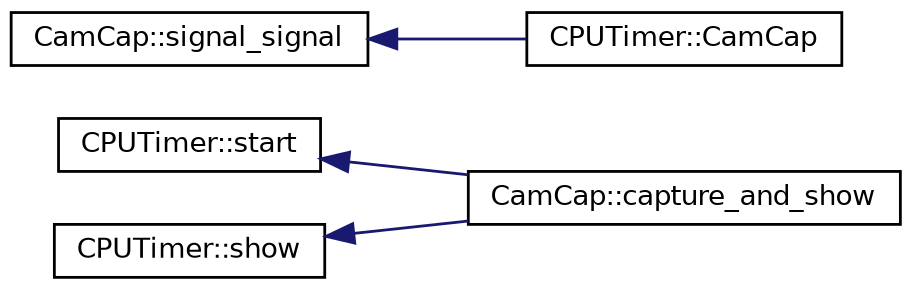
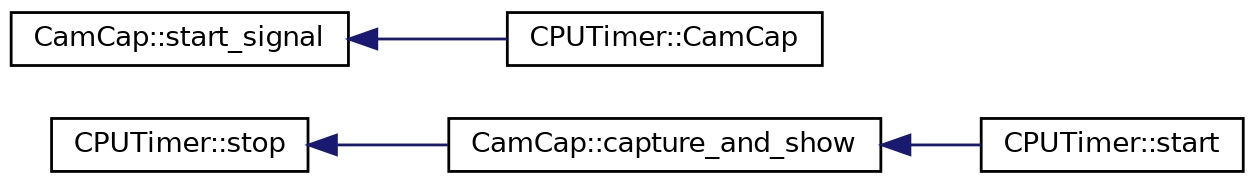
node "CamCap::signal_signal": label "CamCap::signal_signal" -> "CamCap::start_signal"
edge "CamCap::capture_and_show" -> "CPUTimer::start": reversed
node "CPUTimer::show": label "CPUTimer::show" -> "CPUTimer::stop"
